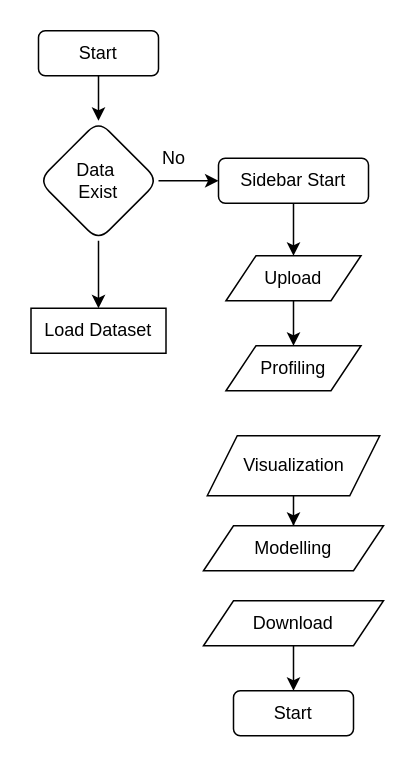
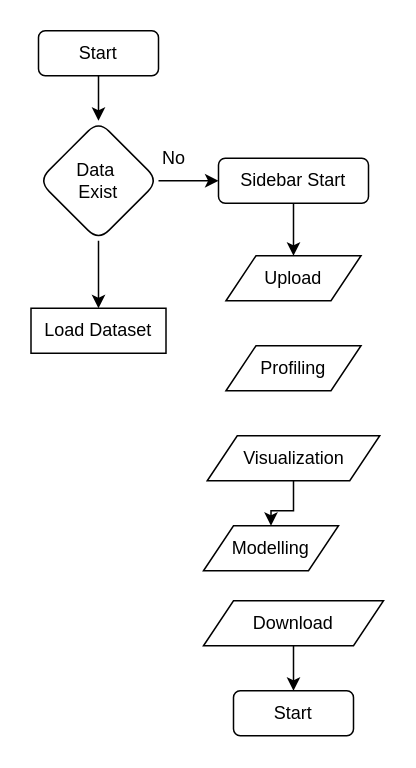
edge "Upload" -> "Profiling": removed
node "Visualization": size 173x60 -> 173x45
node "Modelling": size 180x45 -> 135x45
